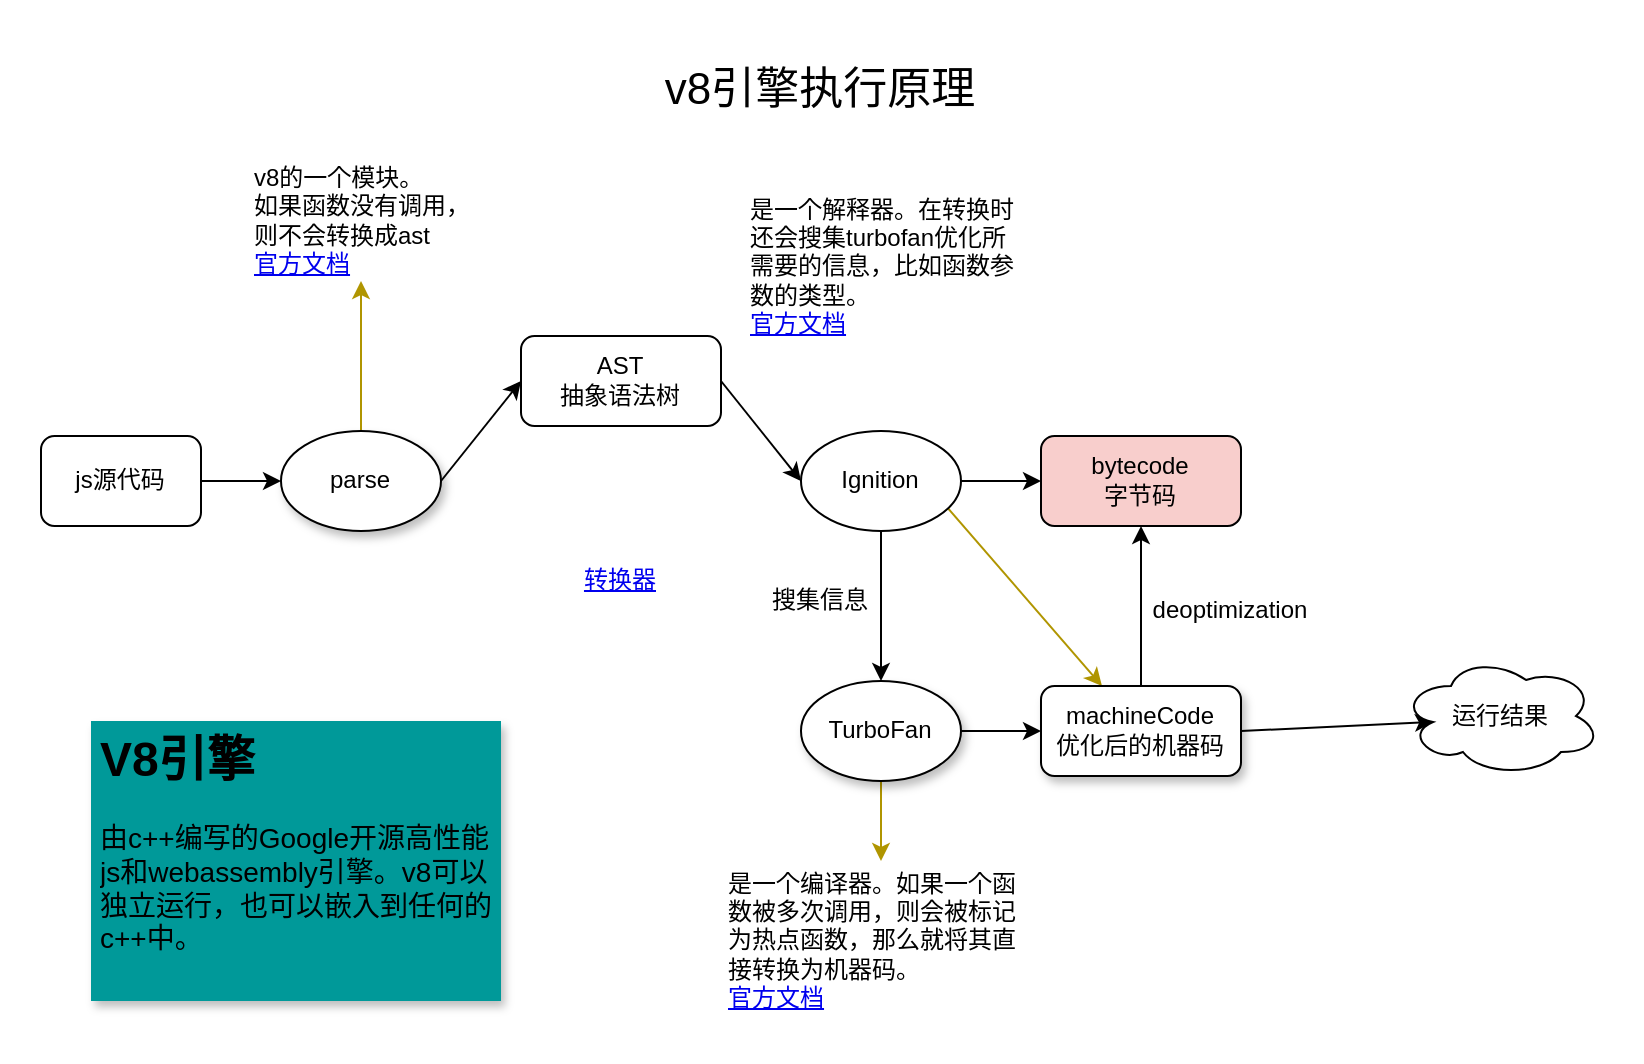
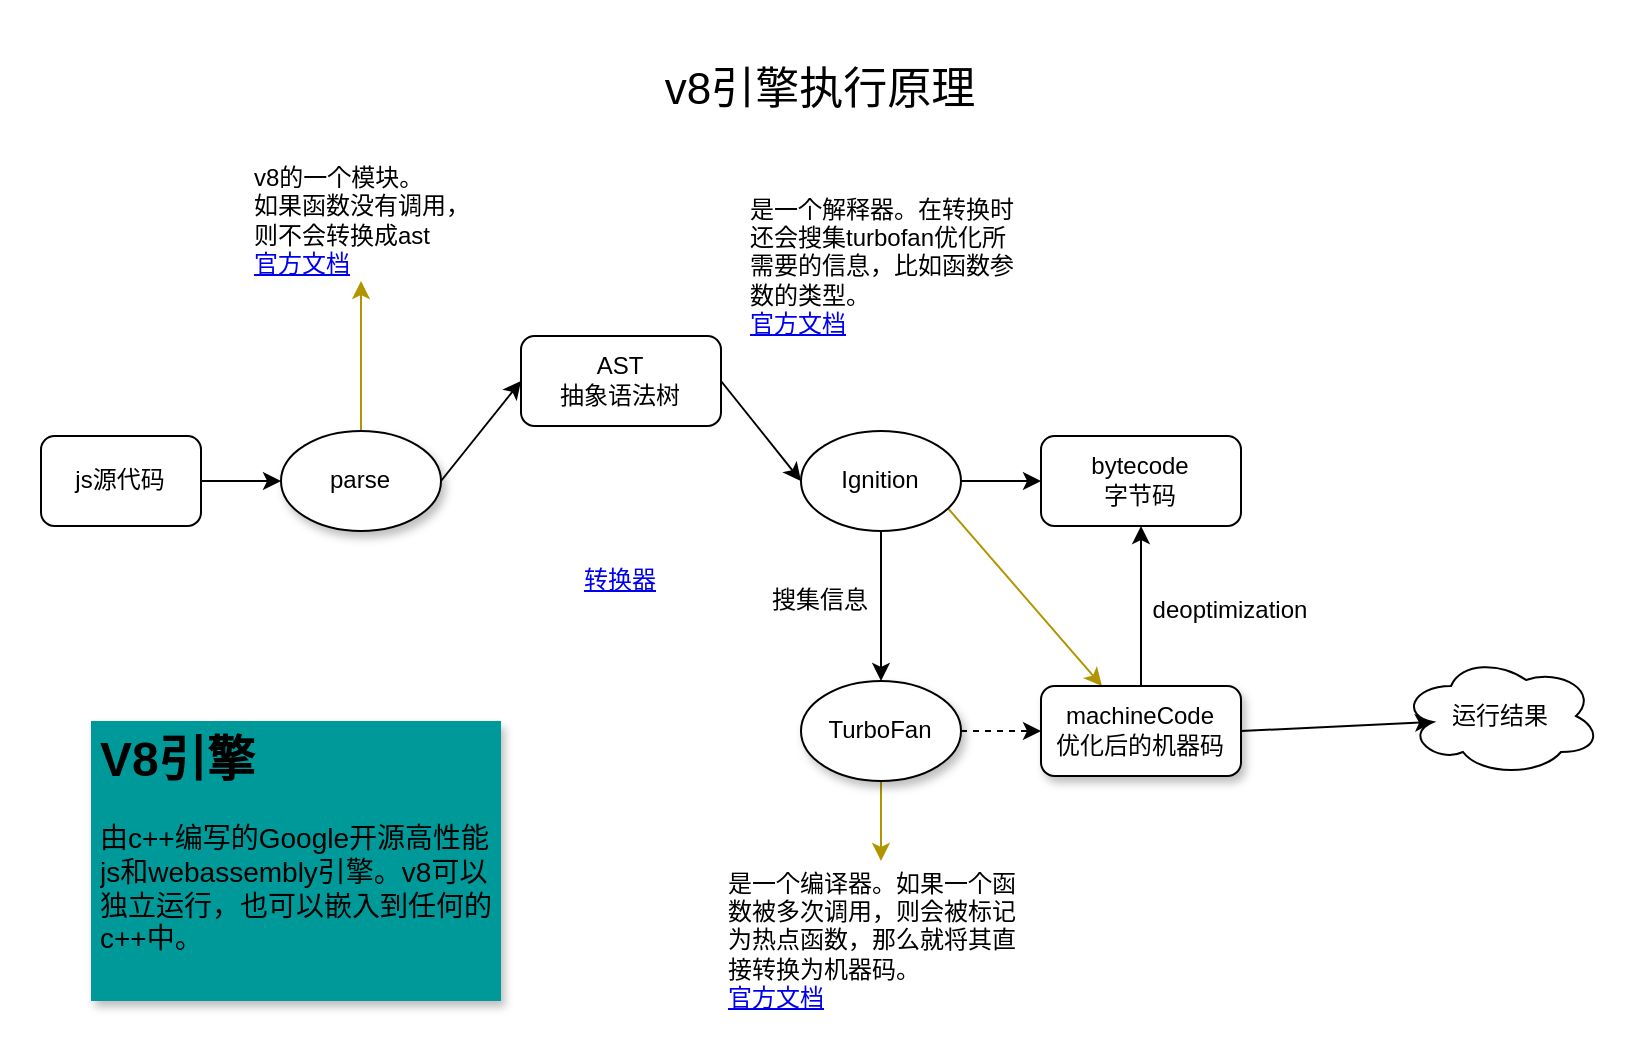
node "bytecode 字节码": fillcolor #f8cecc -> #ffffff
edge "TurboFan" -> "machineCode 优化后的机器码": style solid -> dashed
